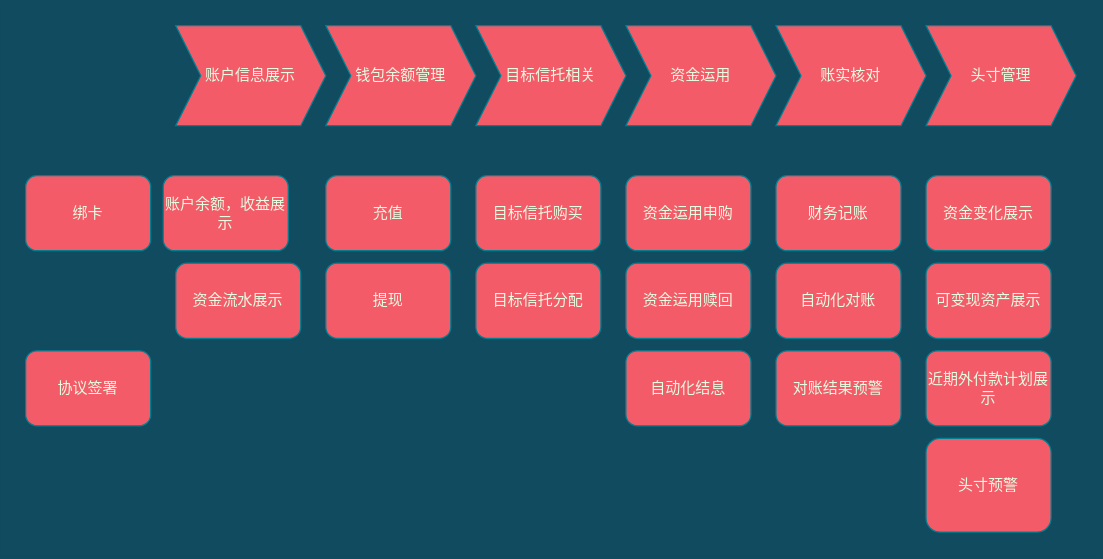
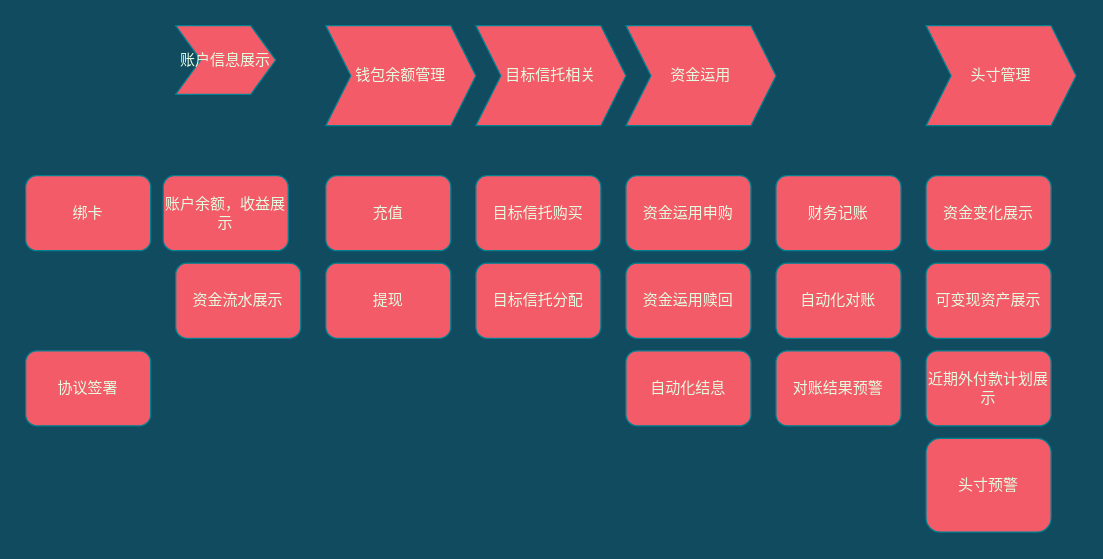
node "账户信息展示": size 150x100 -> 100x69
node "账实核对": removed
